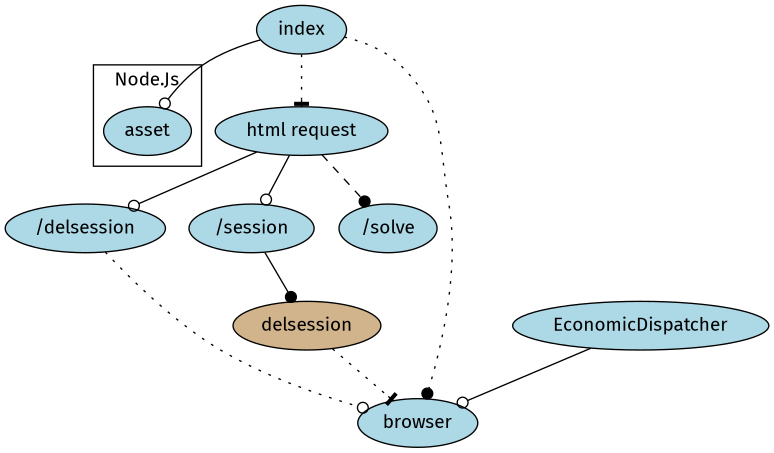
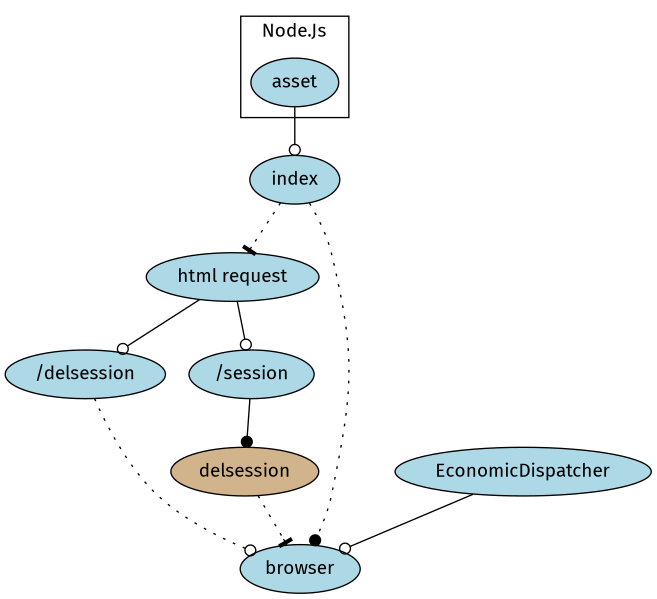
edge "index" -> "asset": reversed
node "/solve": removed
